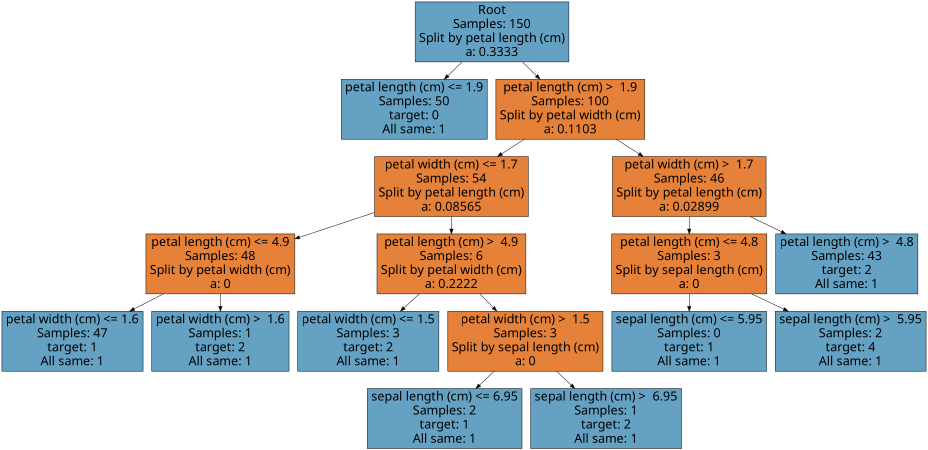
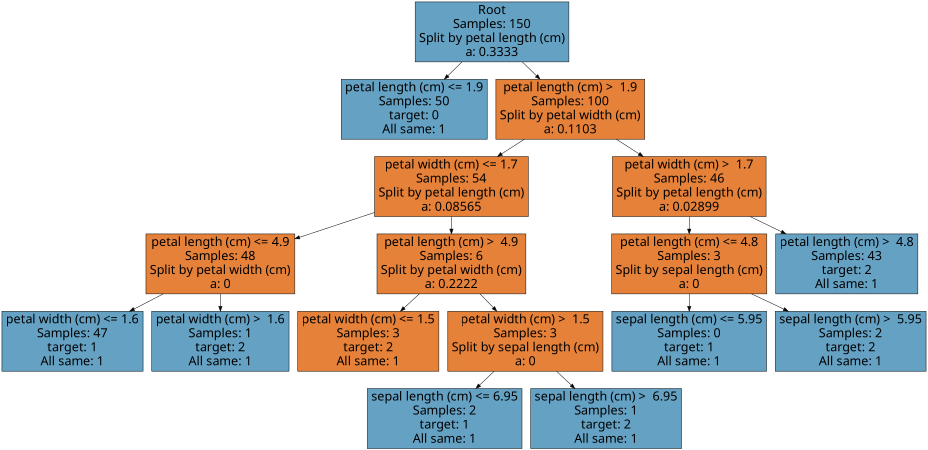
node "petal width (cm) <= 1.5 Samples: 3 target: 2 All same: 1": fillcolor #64a1c3 -> #e58139
node "sepal length (cm) >  5.95 Samples: 2 target: 4 All same: 1": label "sepal length (cm) >  5.95 Samples: 2 target: 4 All same: 1" -> "sepal length (cm) >  5.95 Samples: 2 target: 2 All same: 1"
